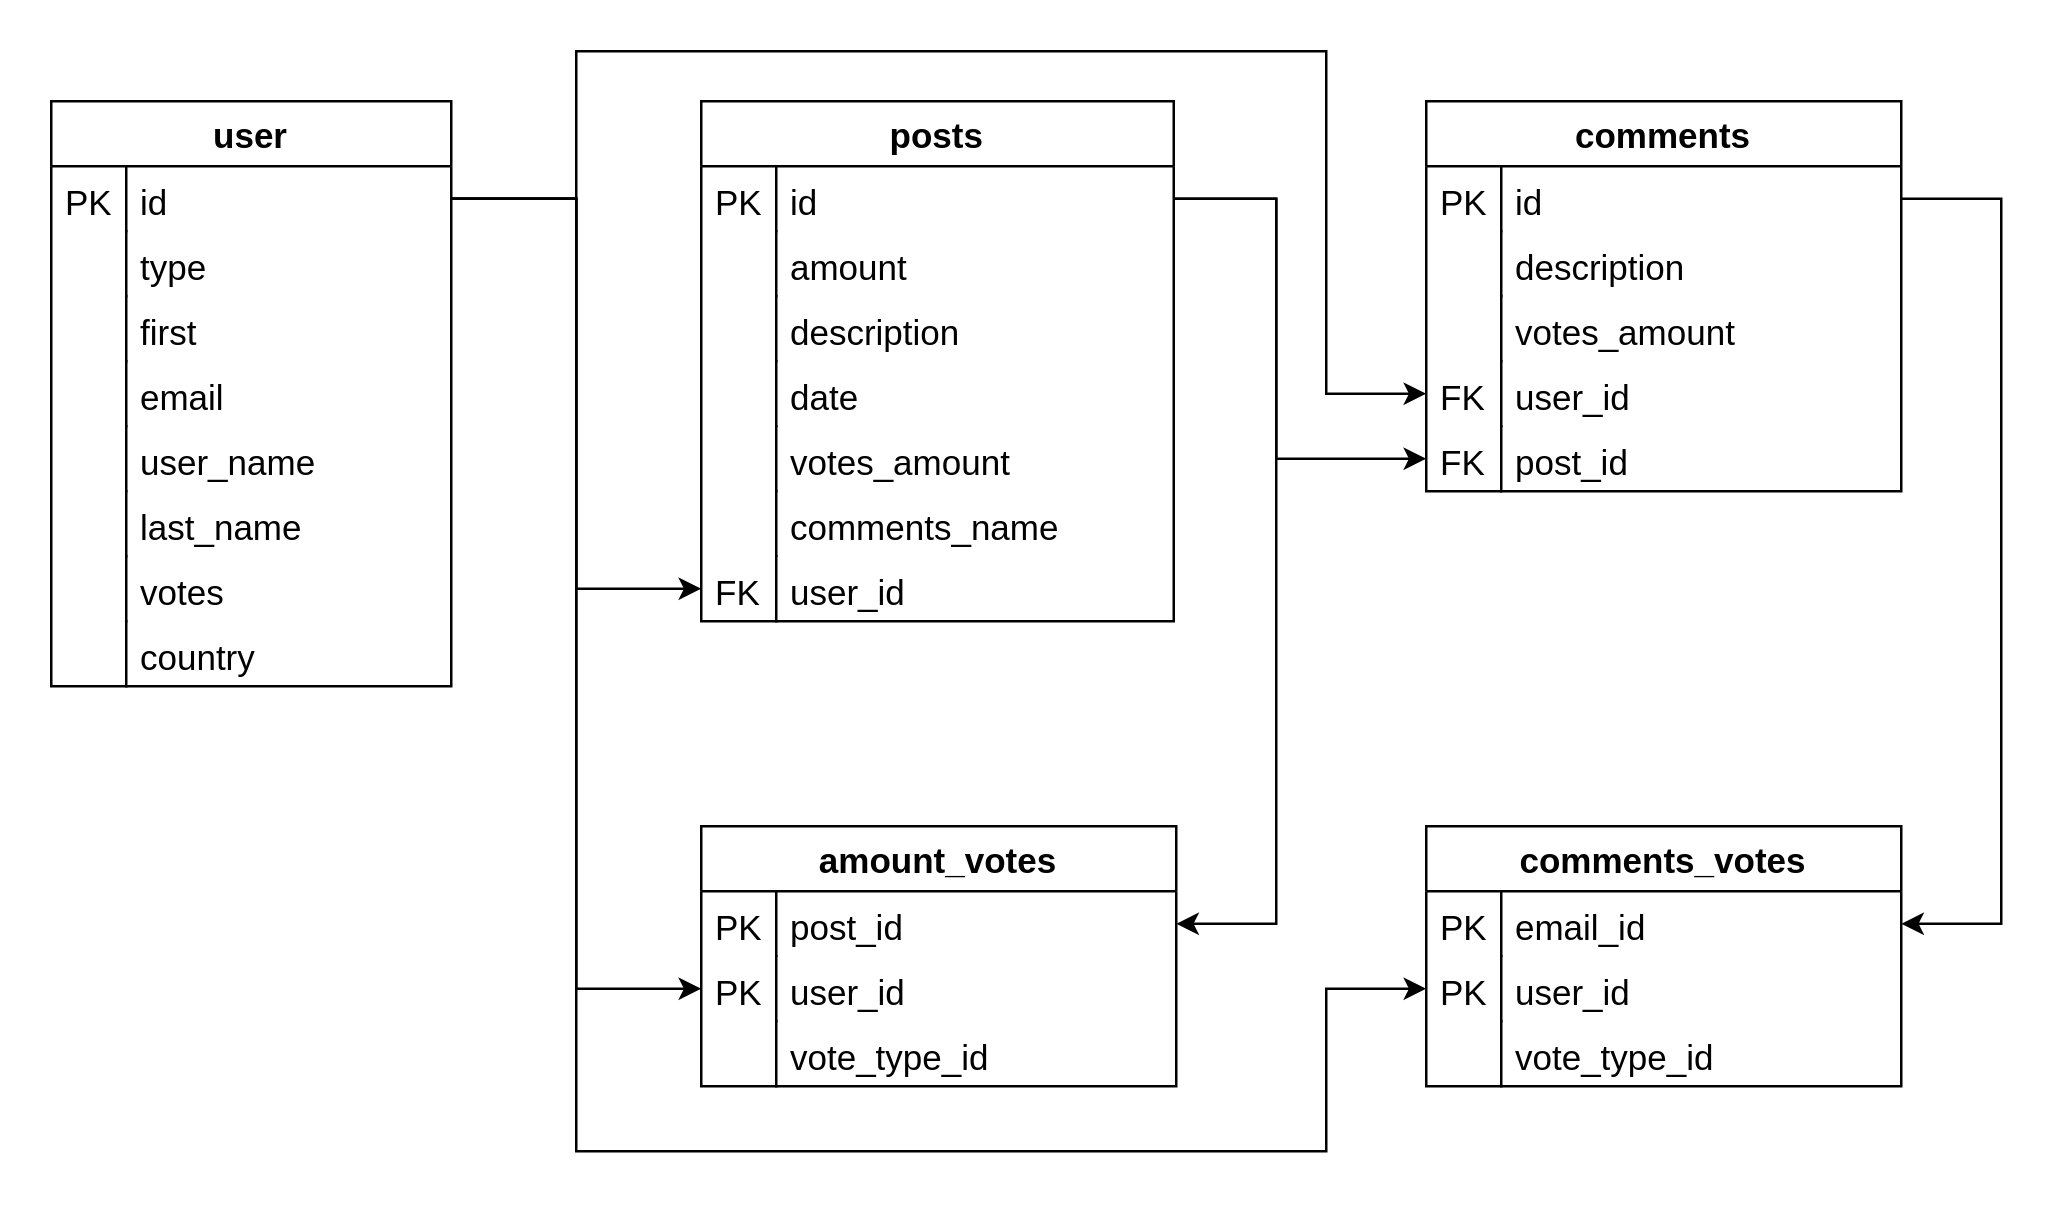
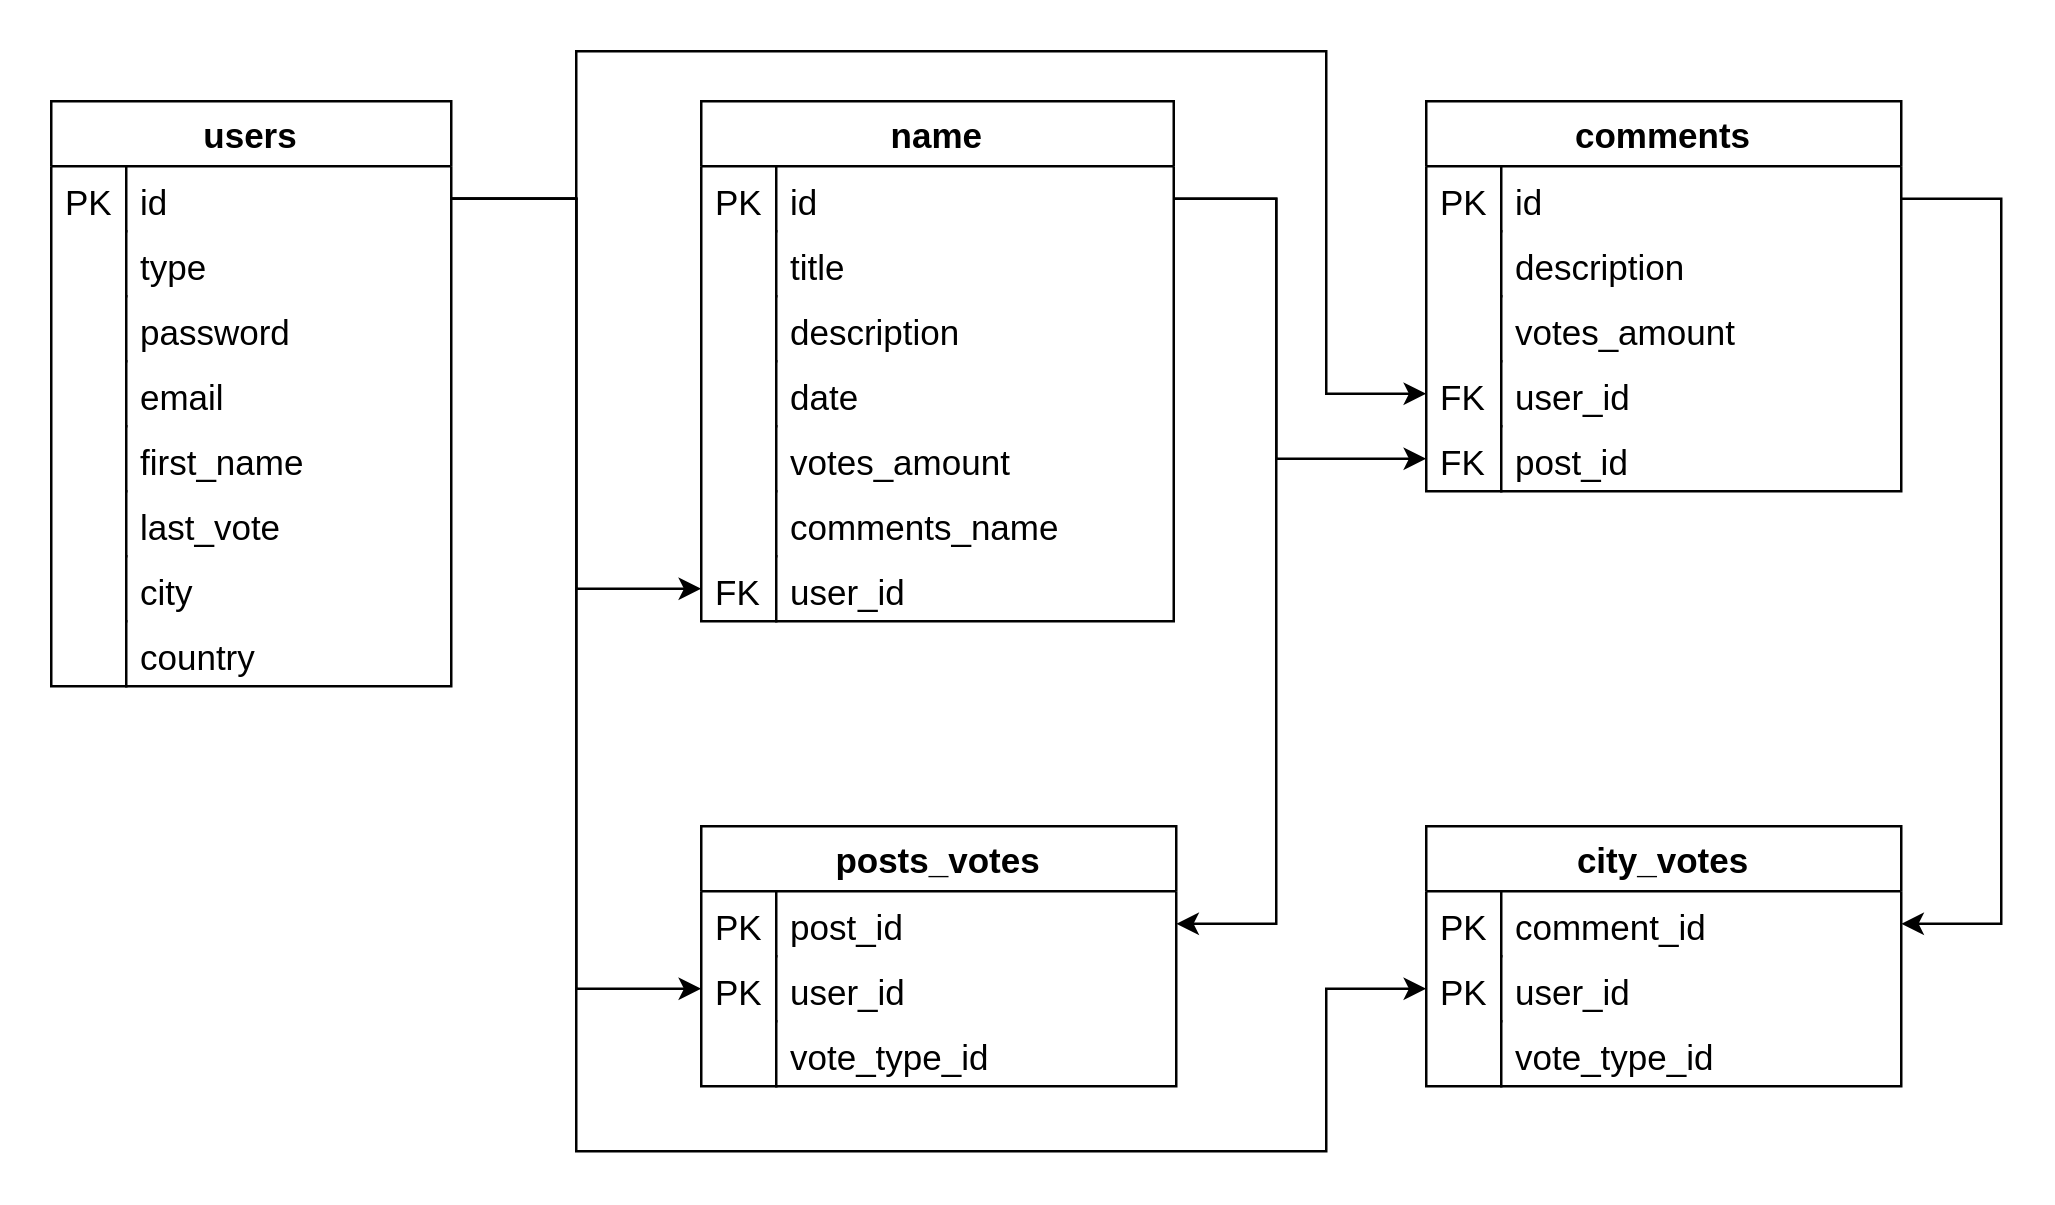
node "user": label "user" -> "users"
node "posts": label "posts" -> "name"
node "amount": label "amount" -> "title"
node "first": label "first" -> "password"
node "user_name": label "user_name" -> "first_name"
node "last_name": label "last_name" -> "last_vote"
node "votes": label "votes" -> "city"
node "amount_votes": label "amount_votes" -> "posts_votes"
node "comments_votes": label "comments_votes" -> "city_votes"
node "email_id": label "email_id" -> "comment_id"
